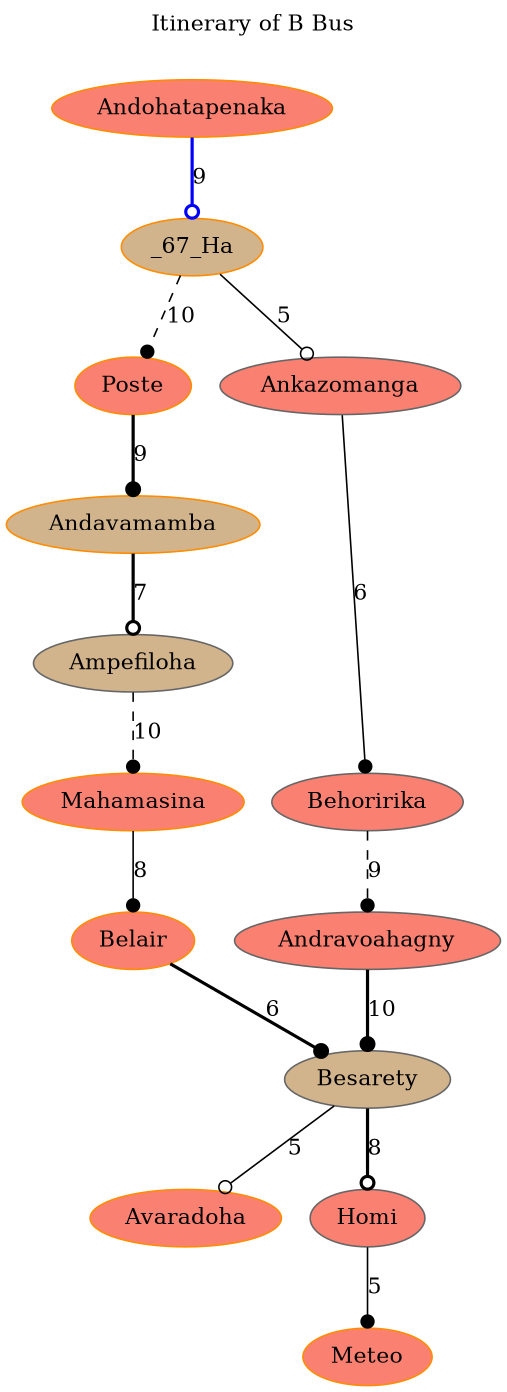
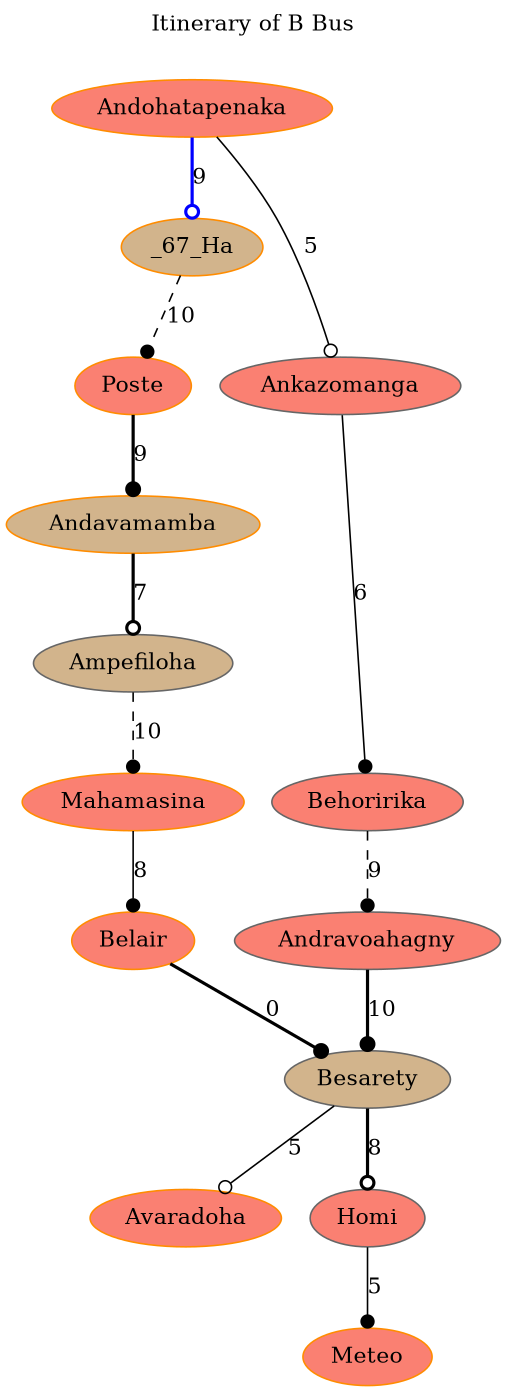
edge "_67_Ha" -> "Ankazomanga": now "Andohatapenaka" -> "Ankazomanga"
edge "Belair" -> "Besarety": label "6" -> "0"
